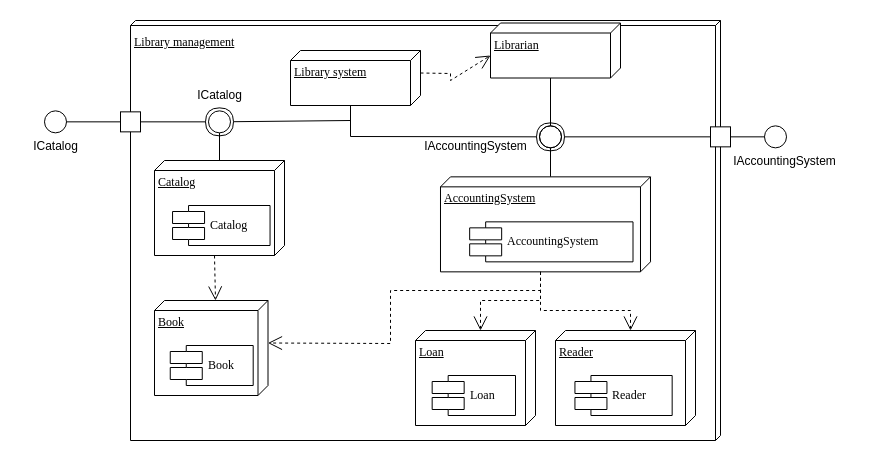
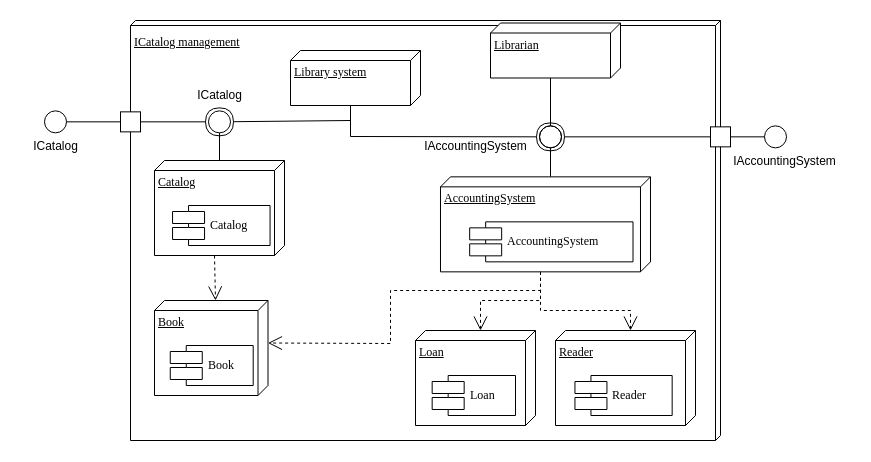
node "Library management": label "Library management" -> "ICatalog management"
edge "Library system" -> "Librarian": removed
